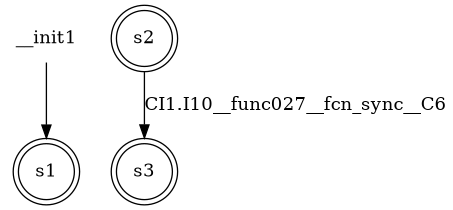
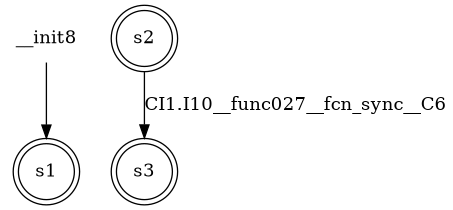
node "__init1": label "__init1" -> "__init8"
